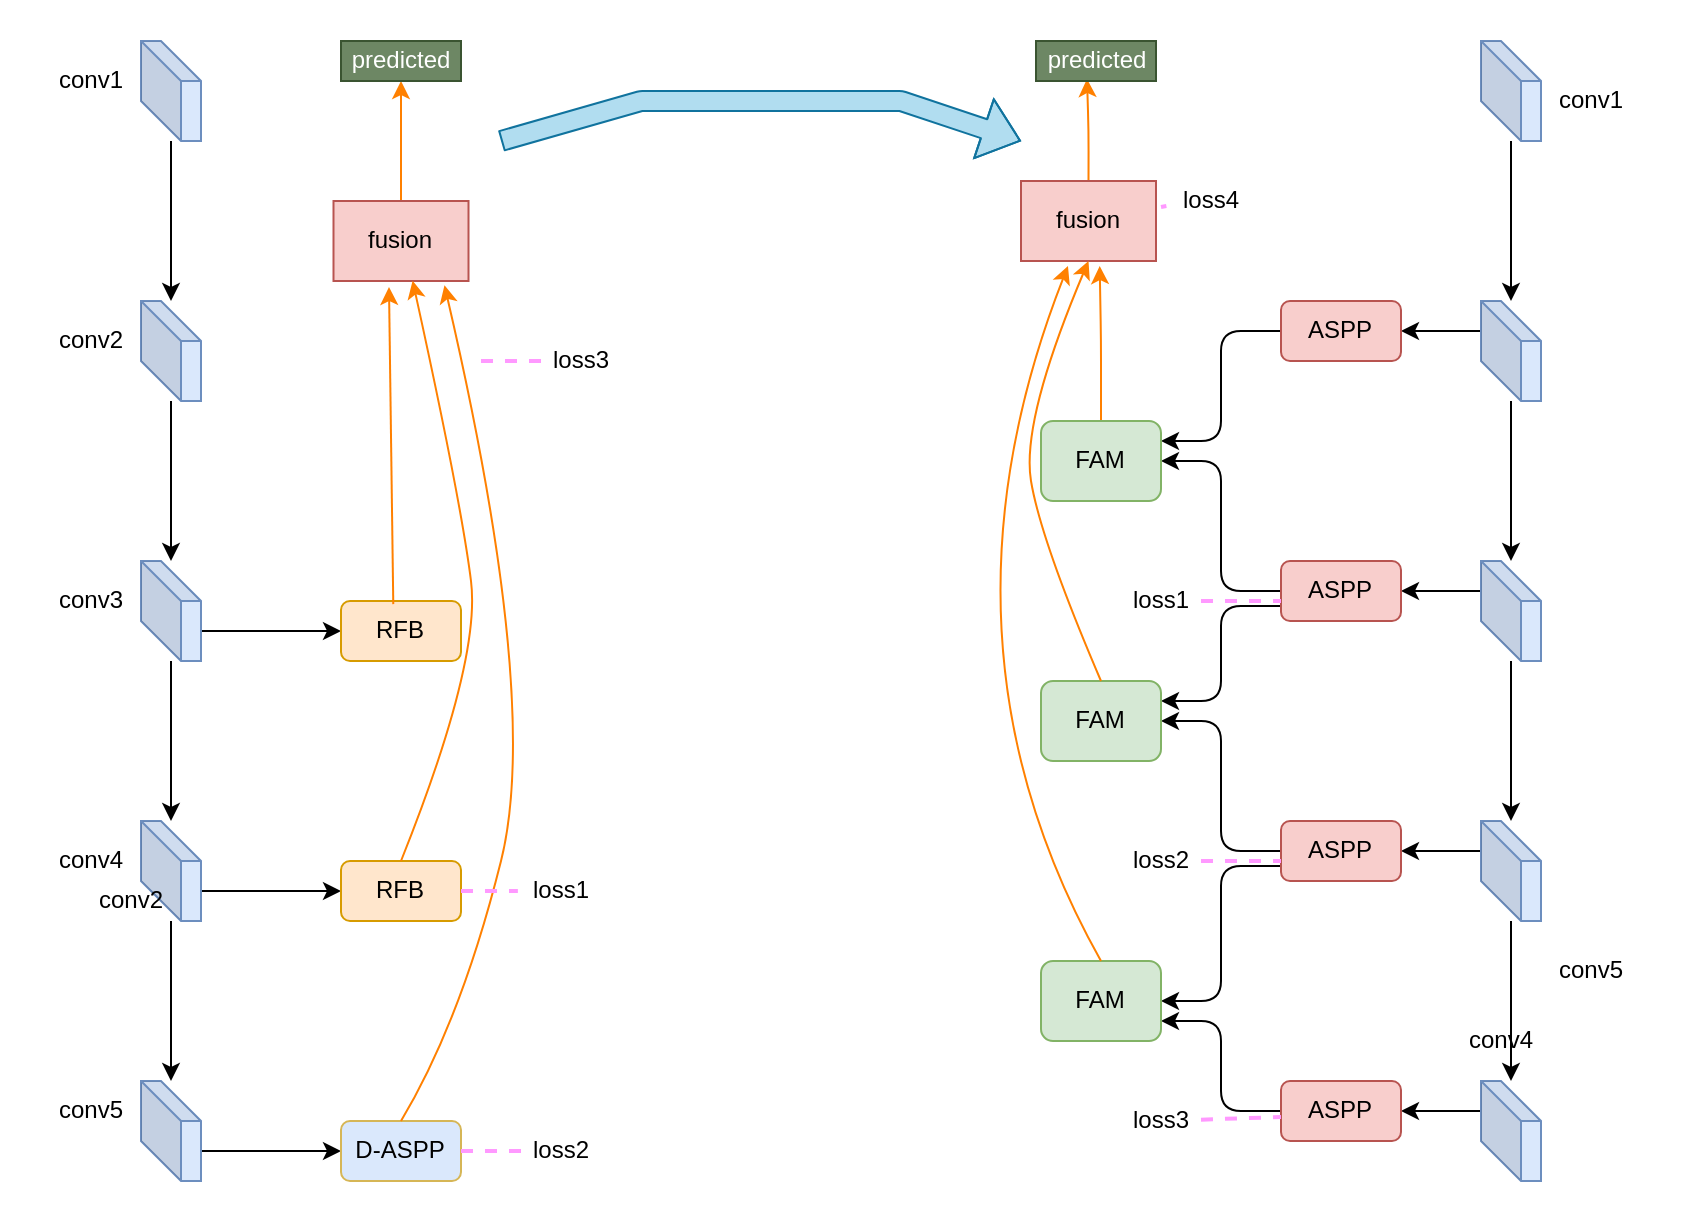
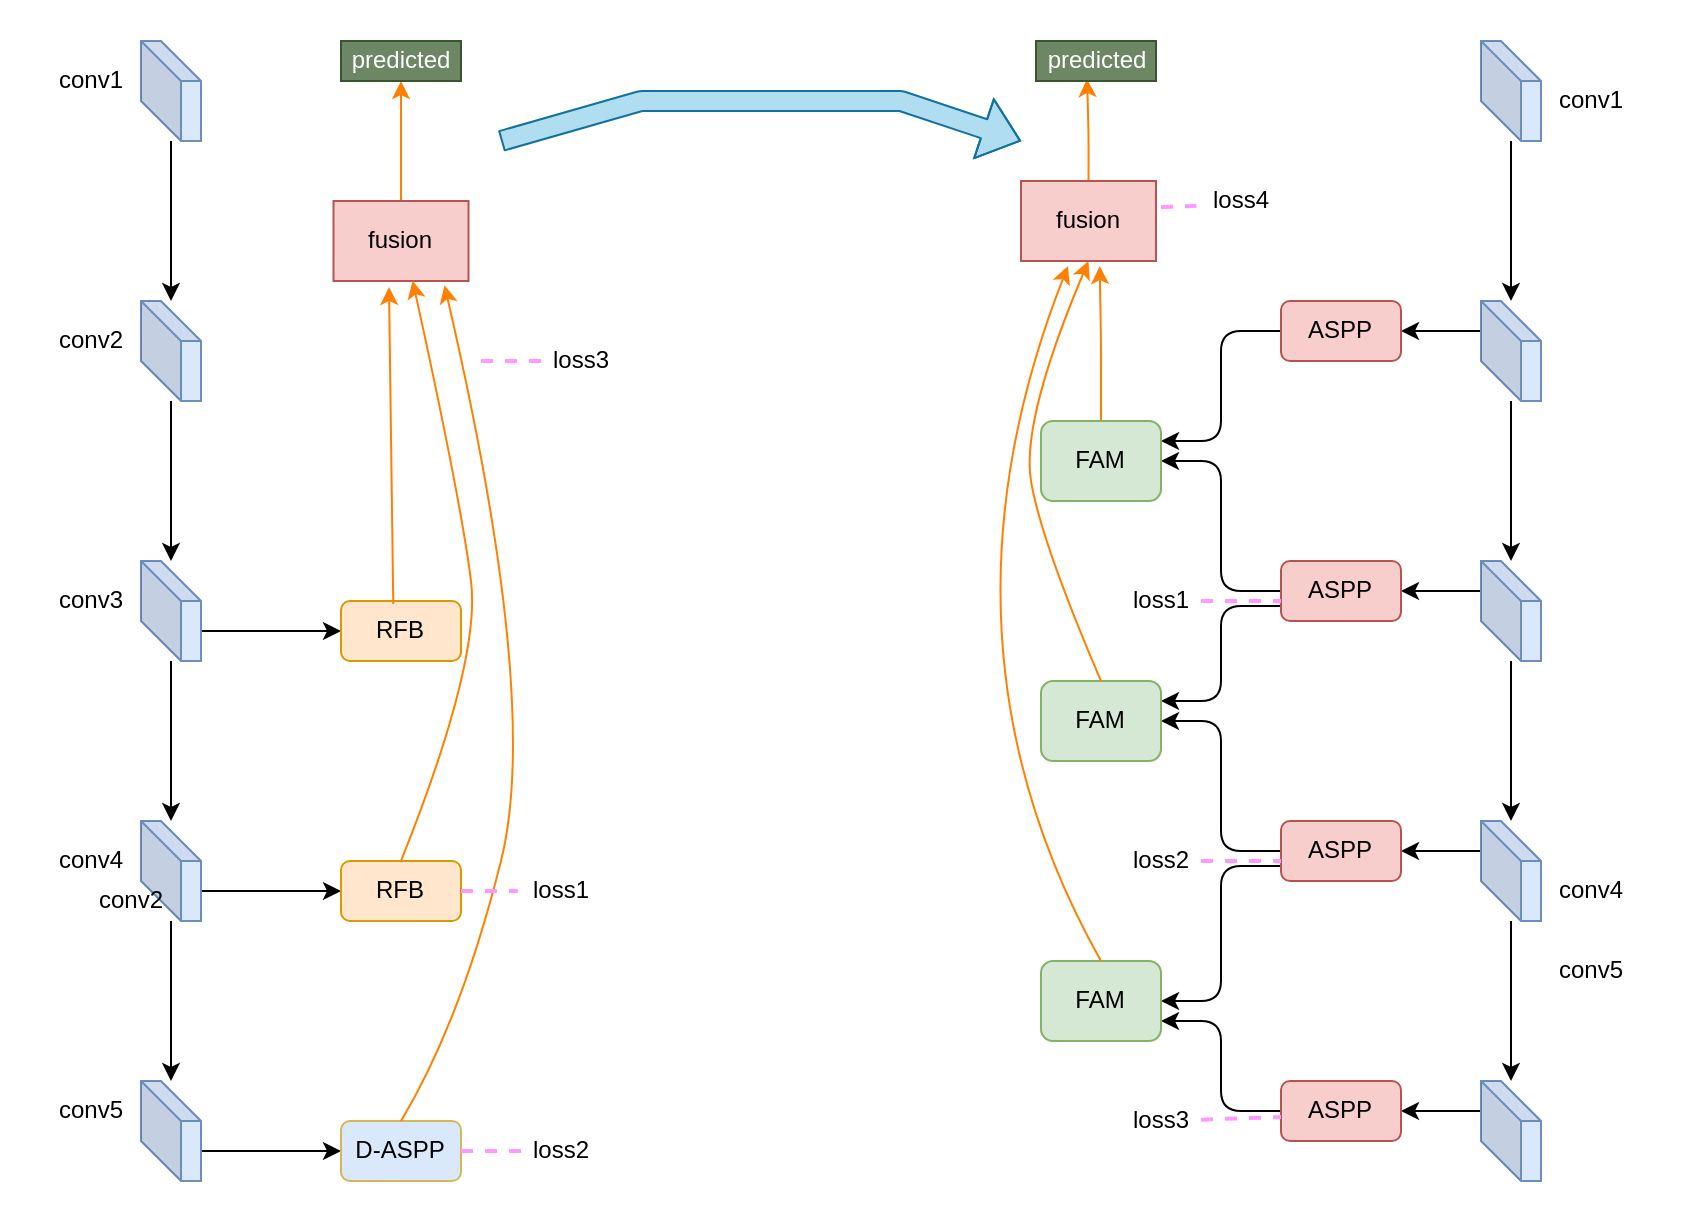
node "loss4": moved (1211, 201) -> (1241, 201)
node "conv4": moved (1501, 1041) -> (1591, 891)
